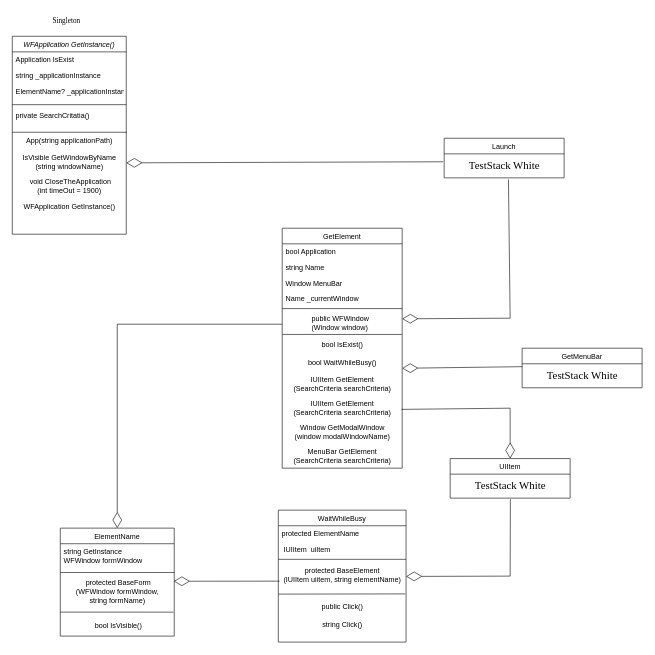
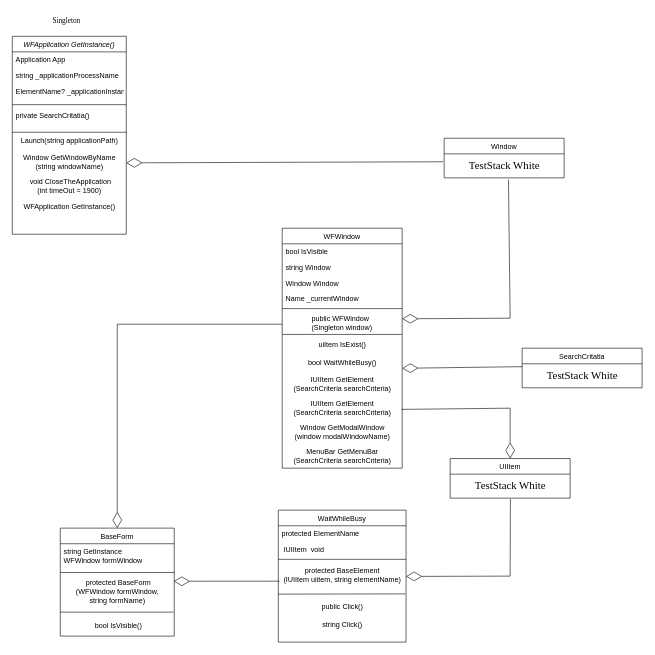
node "Application IsExist": label "Application IsExist" -> "Application App"
node "string _applicationInstance": label "string _applicationInstance" -> "string _applicationProcessName"
node "App(string applicationPath)": label "App(string applicationPath)" -> "Launch(string applicationPath)"
node "Launch": label "Launch" -> "Window"
node "IsVisible GetWindowByName (string windowName)": label "IsVisible GetWindowByName (string windowName)" -> "Window GetWindowByName (string windowName)"
node "GetElement": label "GetElement" -> "WFWindow"
node "bool Application": label "bool Application" -> "bool IsVisible"
node "string Name": label "string Name" -> "string Window"
node "Window MenuBar": label "Window MenuBar" -> "Window Window"
node "public WFWindow (Window window)": label "public WFWindow (Window window)" -> "public WFWindow (Singleton window)"
node "bool IsExist()": label "bool IsExist()" -> "uiItem IsExist()"
node "GetMenuBar": label "GetMenuBar" -> "SearchCritatia"
node "MenuBar GetElement (SearchCriteria searchCriteria)": label "MenuBar GetElement (SearchCriteria searchCriteria)" -> "MenuBar GetMenuBar (SearchCriteria searchCriteria)"
node "ElementName": label "ElementName" -> "BaseForm"
node "IUIItem uiItem": label "IUIItem uiItem" -> "IUIItem void"
